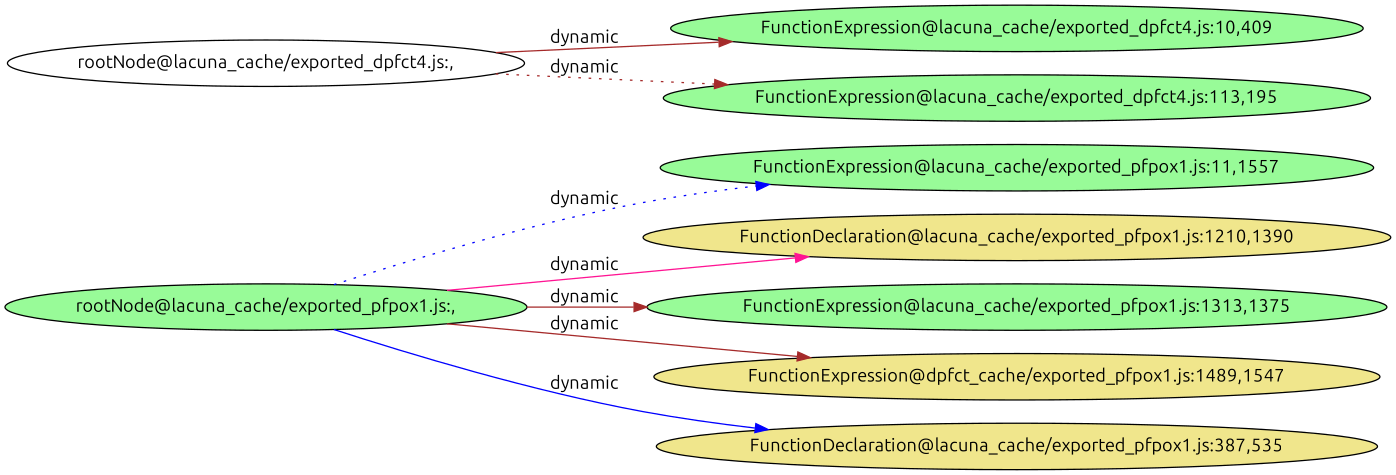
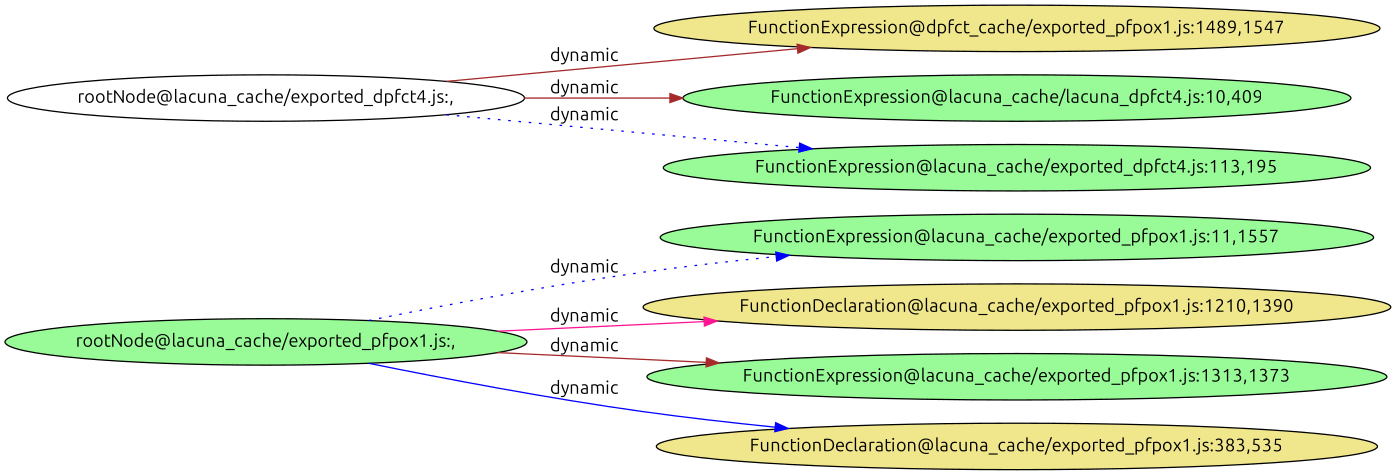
node "FunctionExpression@lacuna_cache/exported_dpfct4.js:10,409": label "FunctionExpression@lacuna_cache/exported_dpfct4.js:10,409" -> "FunctionExpression@lacuna_cache/lacuna_dpfct4.js:10,409"
edge "rootNode@lacuna_cache/exported_dpfct4.js:," -> "FunctionExpression@lacuna_cache/exported_dpfct4.js:113,195": color brown -> blue
node "FunctionExpression@lacuna_cache/exported_pfpox1.js:1313,1375": label "FunctionExpression@lacuna_cache/exported_pfpox1.js:1313,1375" -> "FunctionExpression@lacuna_cache/exported_pfpox1.js:1313,1373"
edge "rootNode@lacuna_cache/exported_pfpox1.js:," -> "FunctionExpression@dpfct_cache/exported_pfpox1.js:1489,1547": now "rootNode@lacuna_cache/exported_dpfct4.js:," -> "FunctionExpression@dpfct_cache/exported_pfpox1.js:1489,1547"
node "FunctionDeclaration@lacuna_cache/exported_pfpox1.js:387,535": label "FunctionDeclaration@lacuna_cache/exported_pfpox1.js:387,535" -> "FunctionDeclaration@lacuna_cache/exported_pfpox1.js:383,535"
